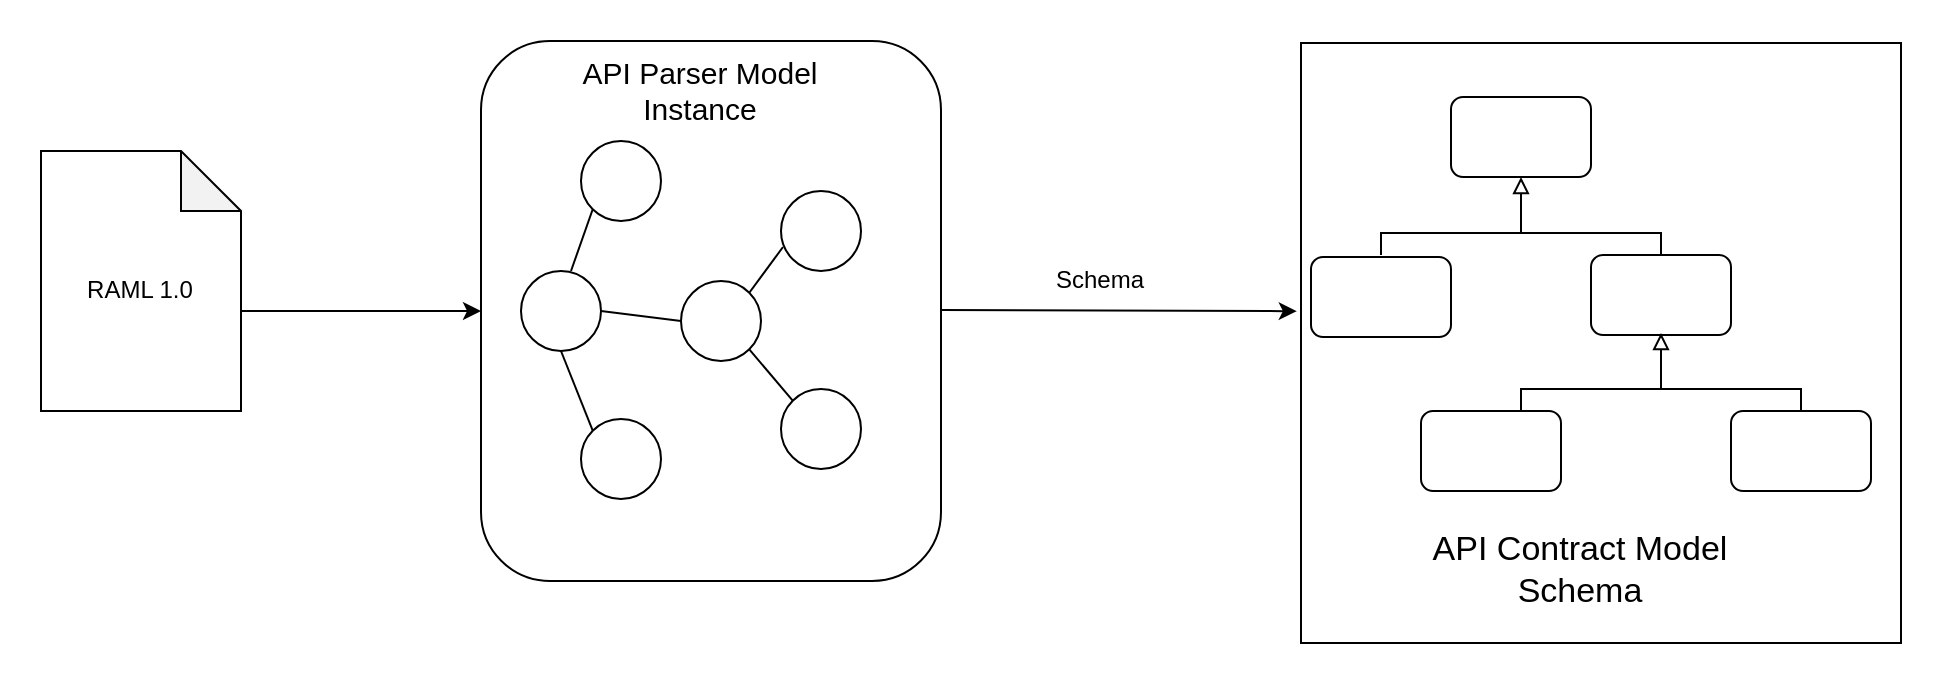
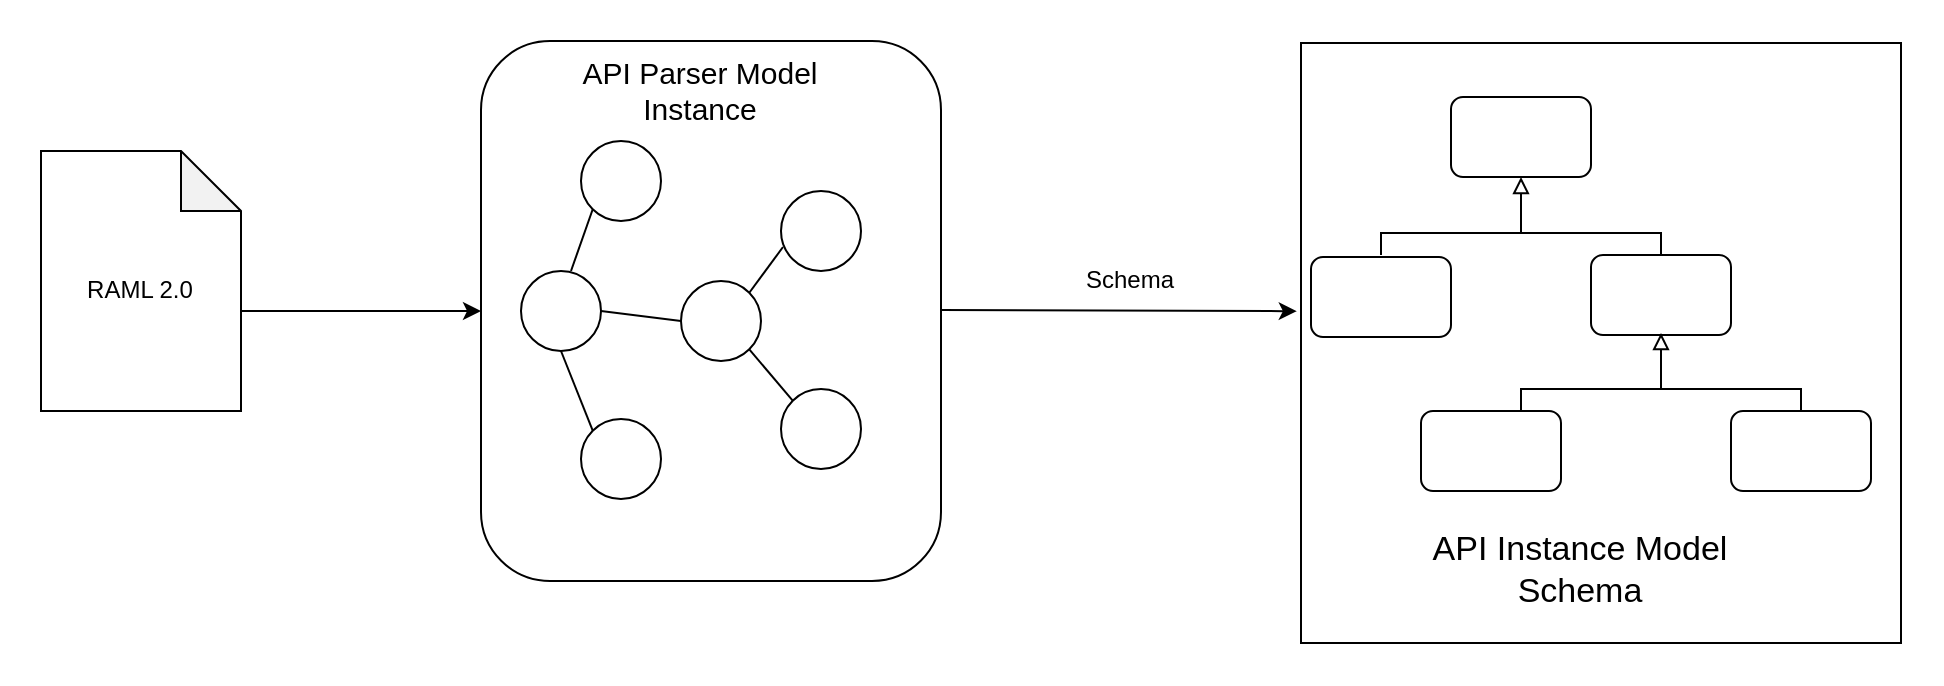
node "Schema": moved (1101, 281) -> (1131, 281)
node "RAML 1.0": label "RAML 1.0" -> "RAML 2.0"
node "API Contract Model Schema": label "API Contract Model Schema" -> "API Instance Model Schema"
